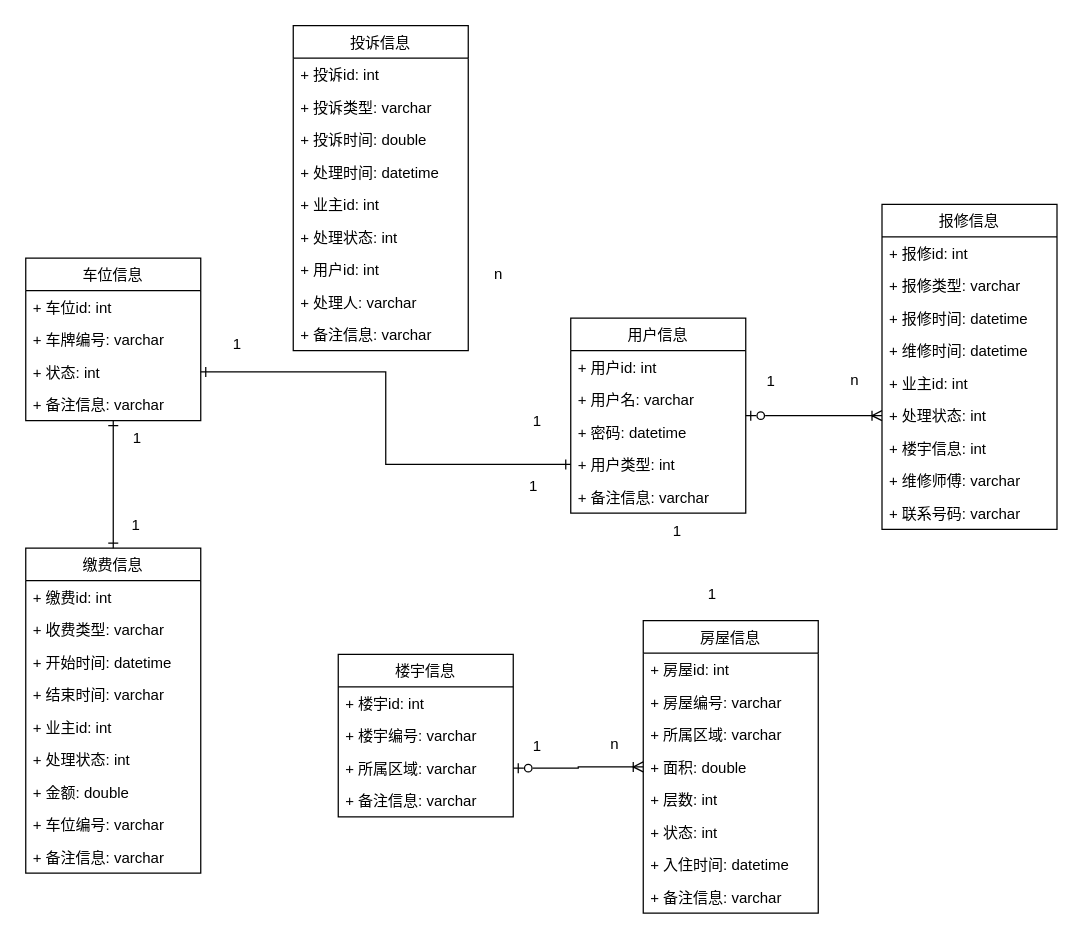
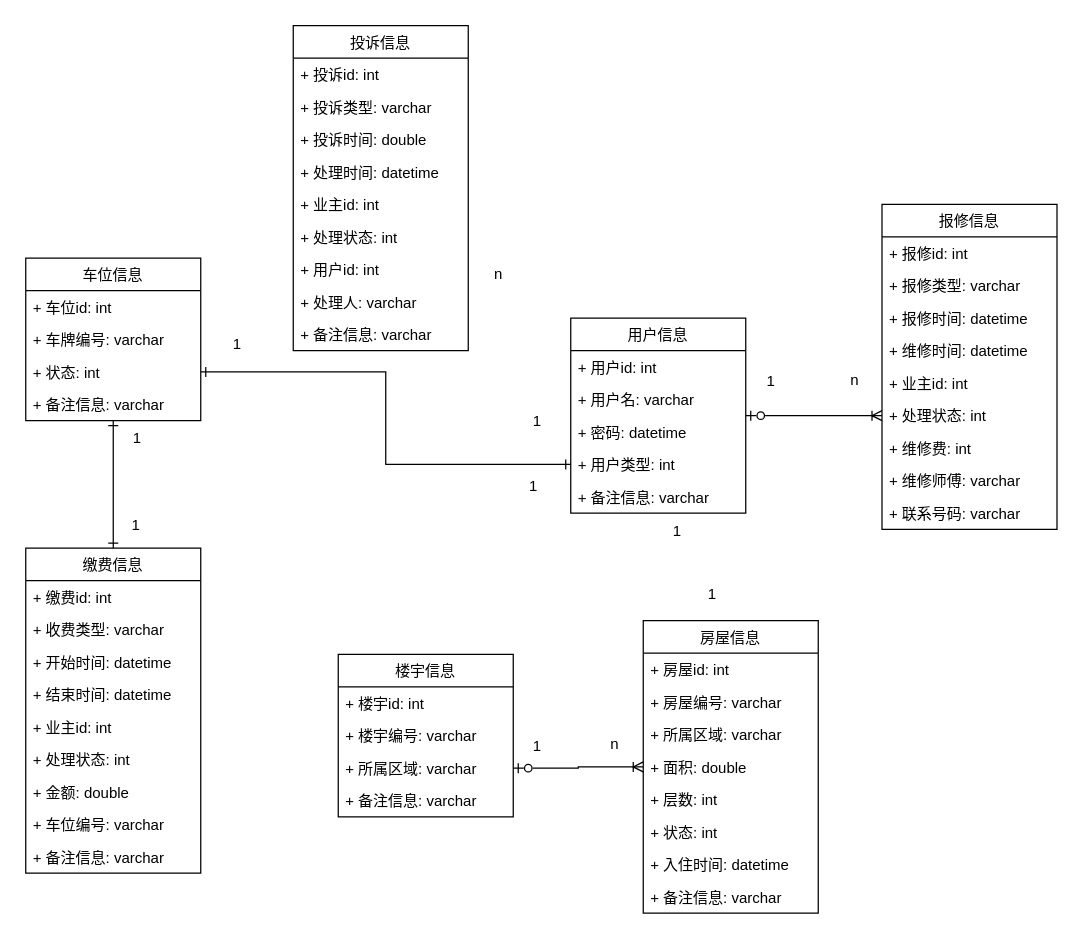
node "+ 楼宇信息: int": label "+ 楼宇信息: int" -> "+ 维修费: int"
node "+ 结束时间: varchar": label "+ 结束时间: varchar" -> "+ 结束时间: datetime"
